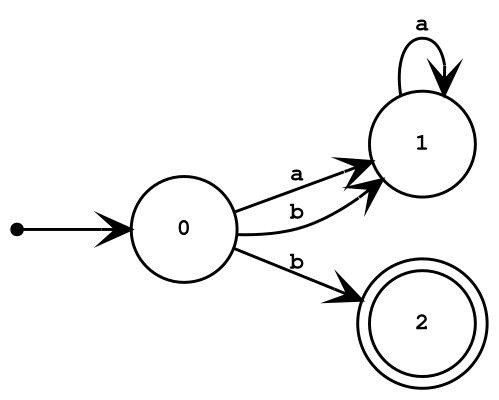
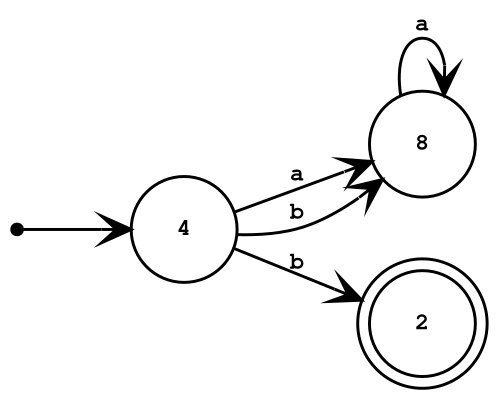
node "1": label "1" -> "8"
node "0": label "0" -> "4"
